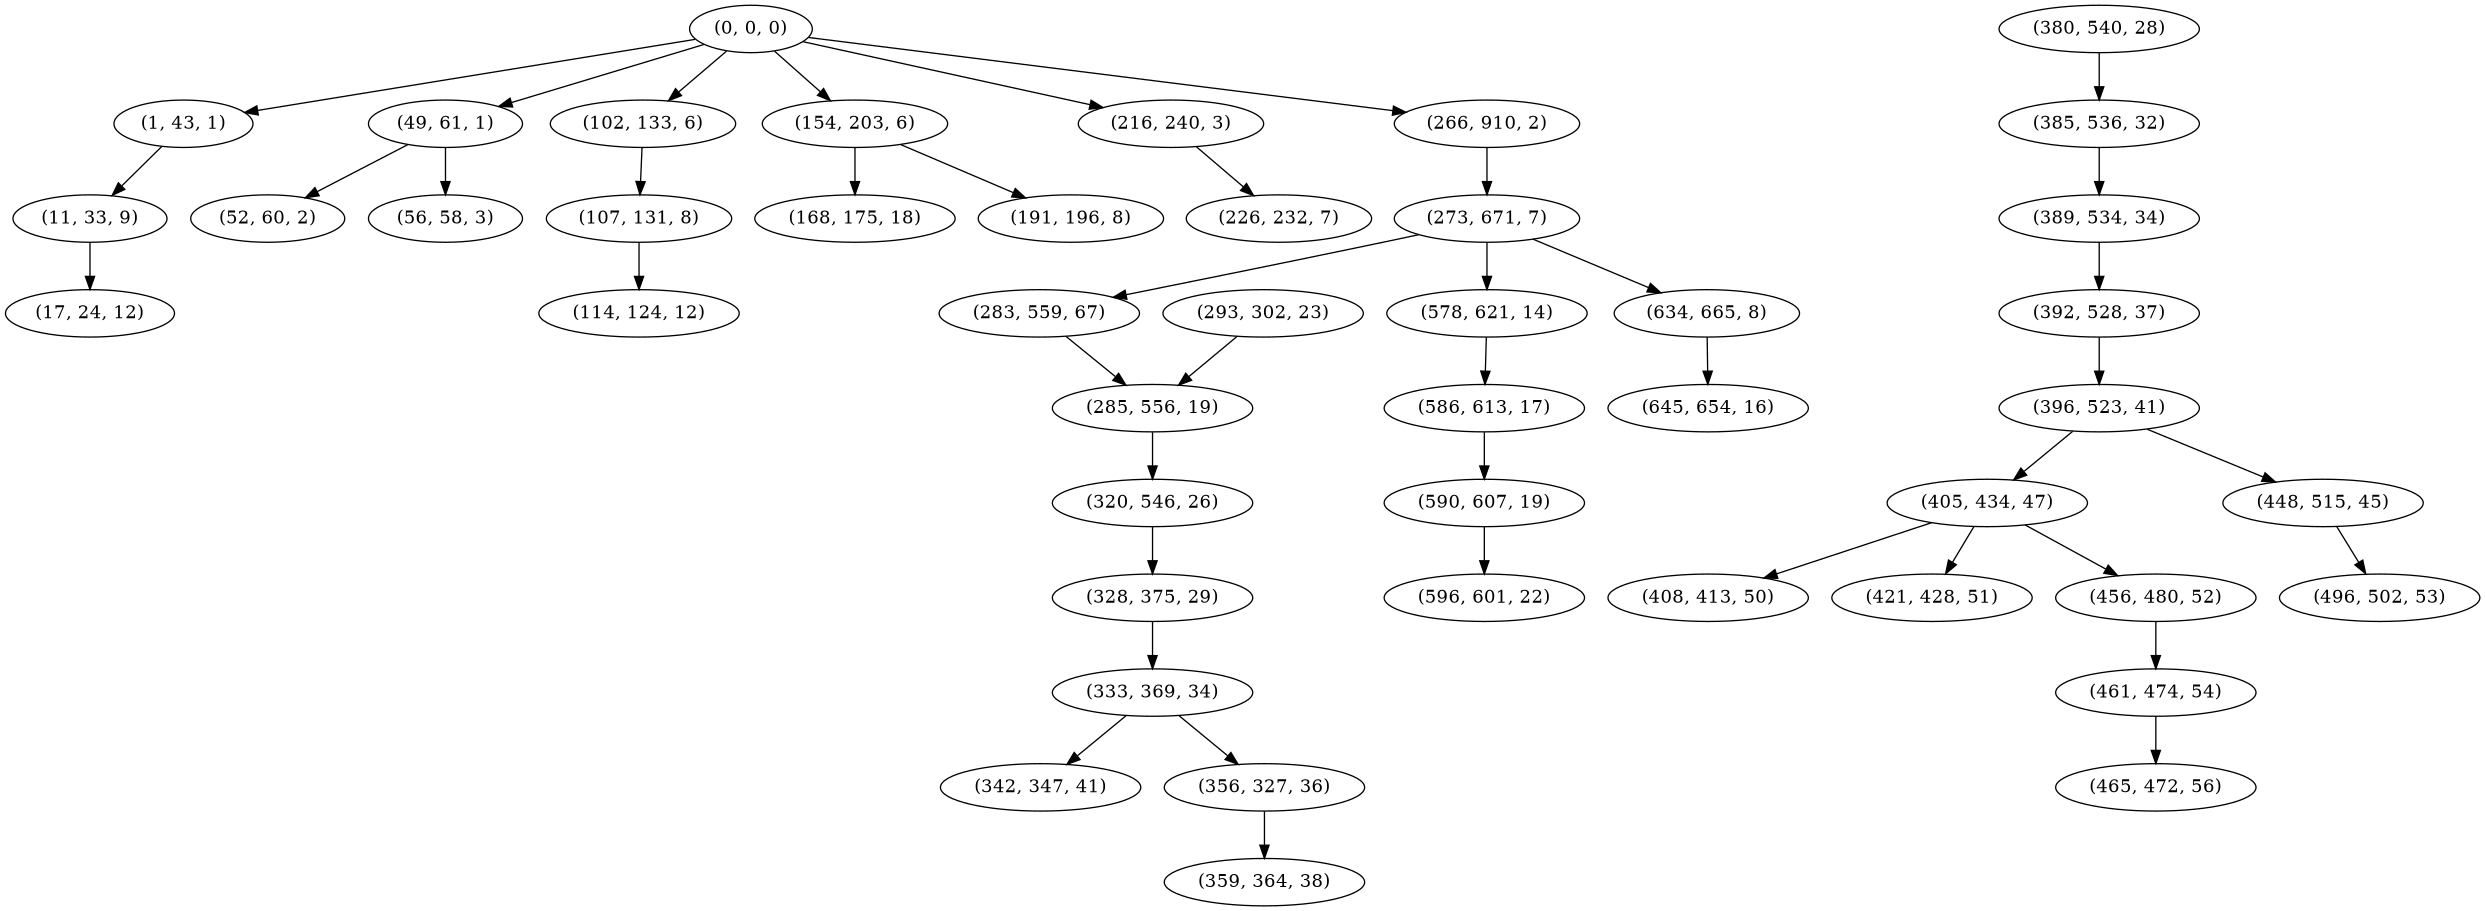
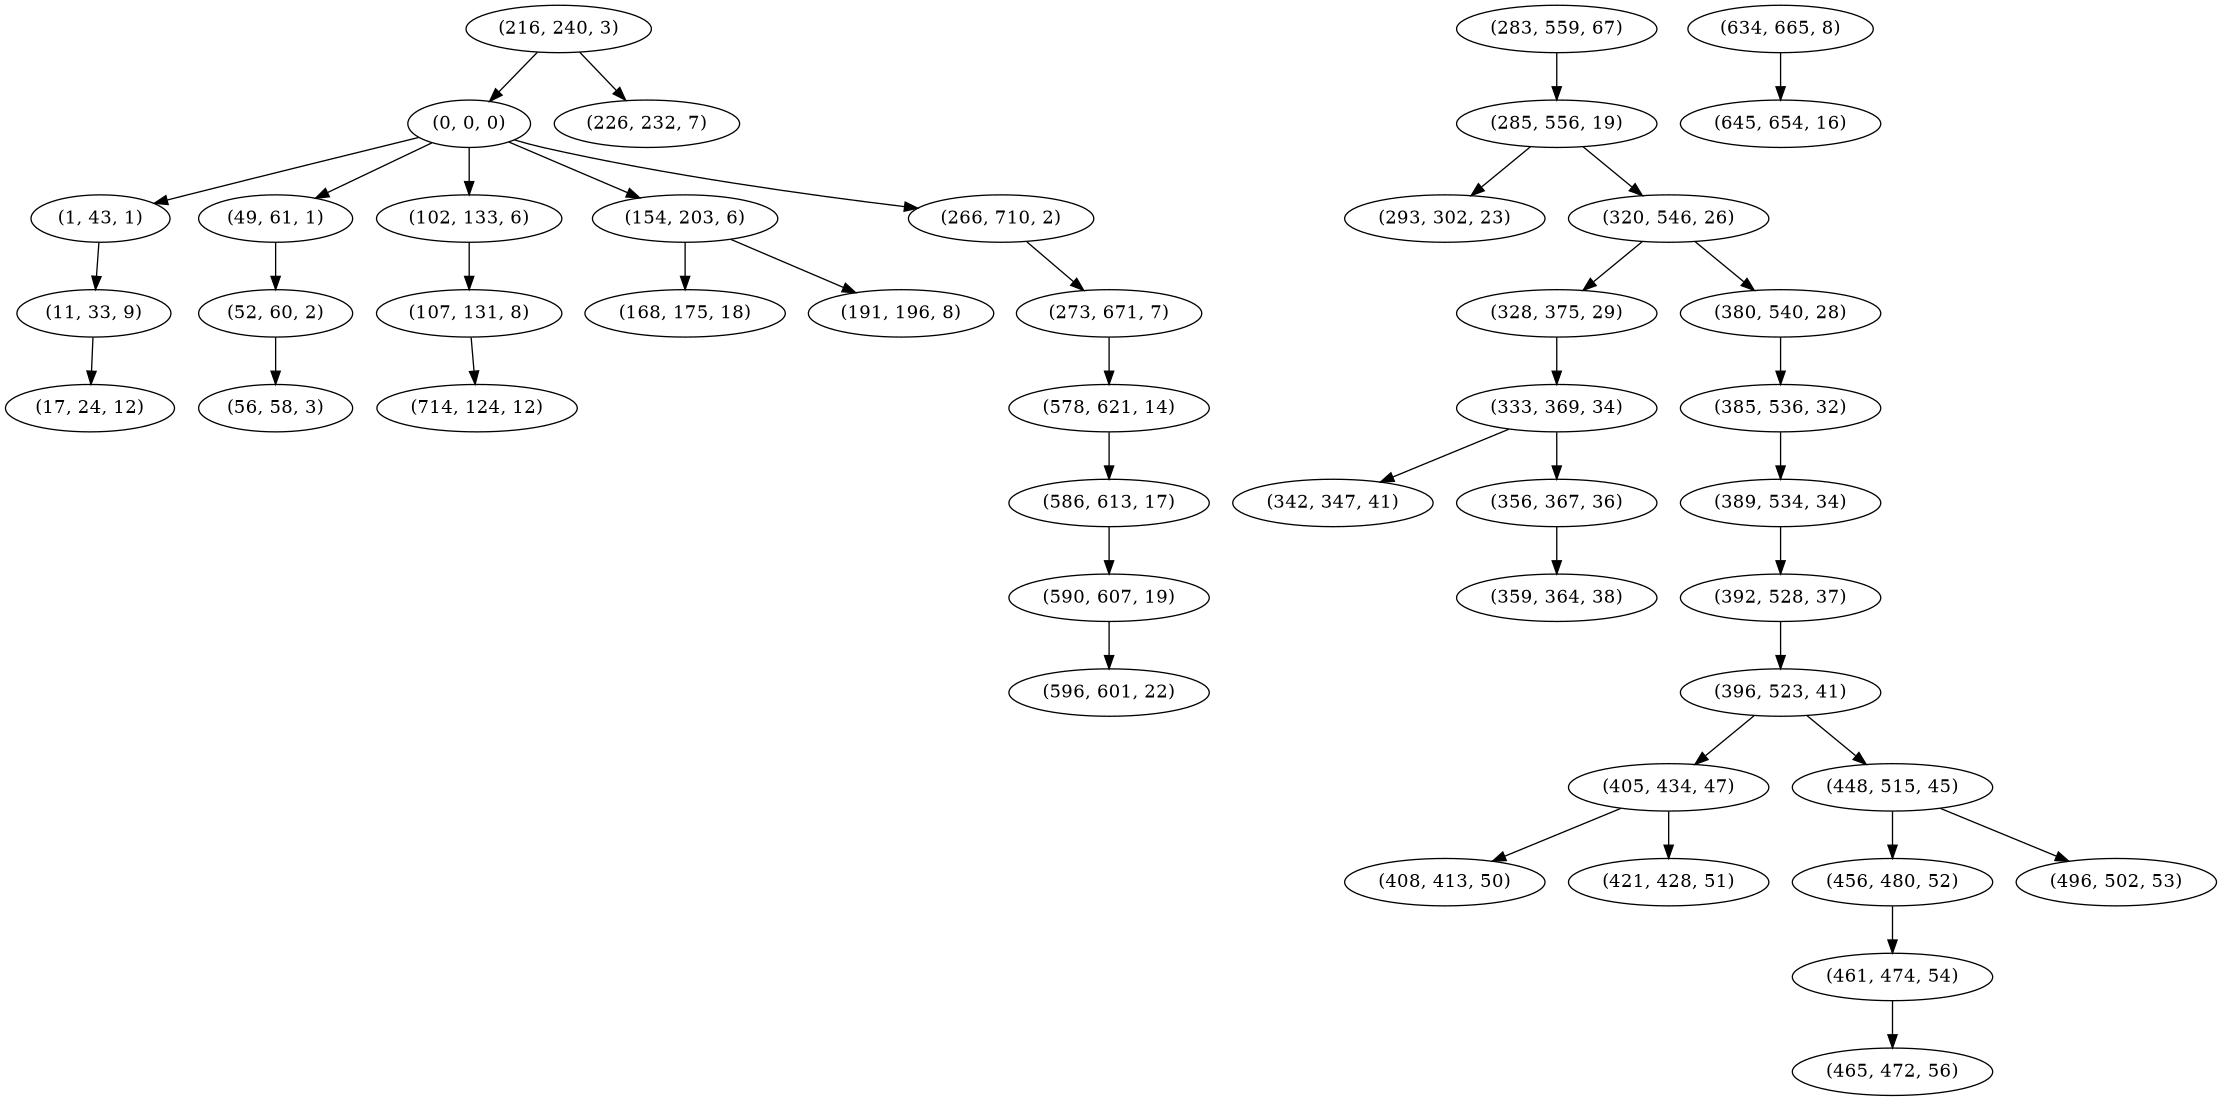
edge "(0, 0, 0)" -> "(216, 240, 3)": reversed
node "(266, 910, 2)": label "(266, 910, 2)" -> "(266, 710, 2)"
edge "(49, 61, 1)" -> "(56, 58, 3)": now "(52, 60, 2)" -> "(56, 58, 3)"
edge "(320, 546, 26)" -> "(380, 540, 28)": added
edge "(273, 671, 7)" -> "(634, 665, 8)": removed
edge "(273, 671, 7)" -> "(283, 559, 67)": removed
node "(114, 124, 12)": label "(114, 124, 12)" -> "(714, 124, 12)"
edge "(293, 302, 23)" -> "(285, 556, 19)": reversed
edge "(405, 434, 47)" -> "(456, 480, 52)": now "(448, 515, 45)" -> "(456, 480, 52)"
node "(356, 327, 36)": label "(356, 327, 36)" -> "(356, 367, 36)"
